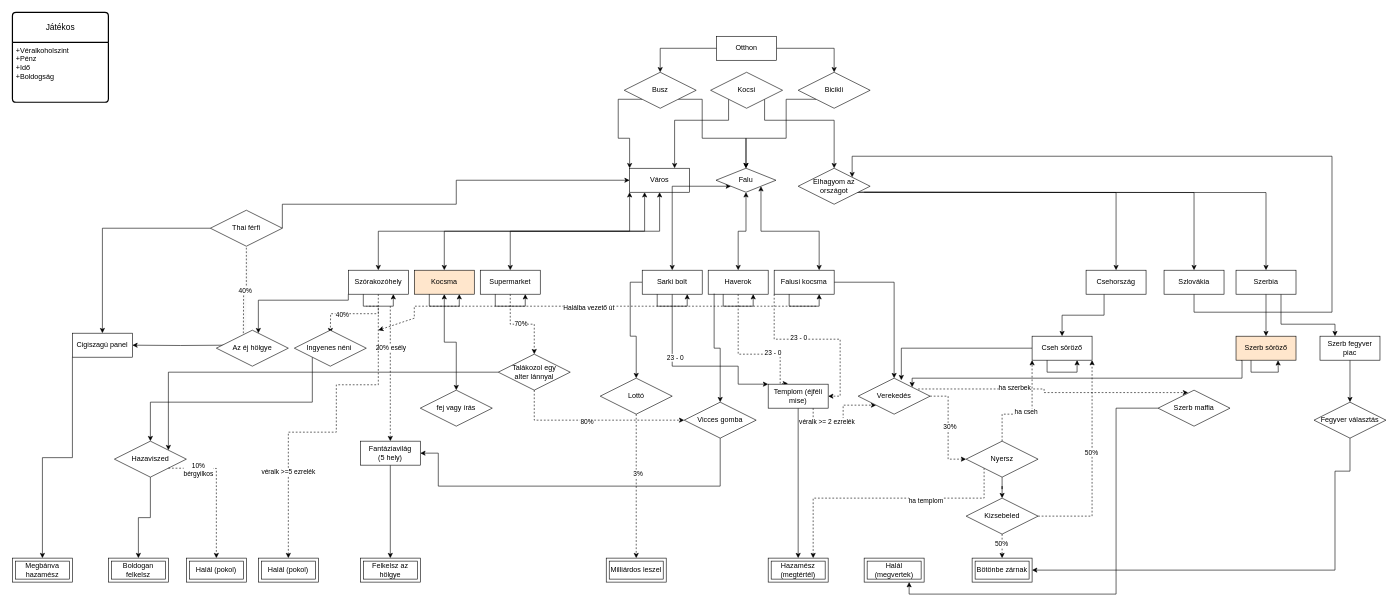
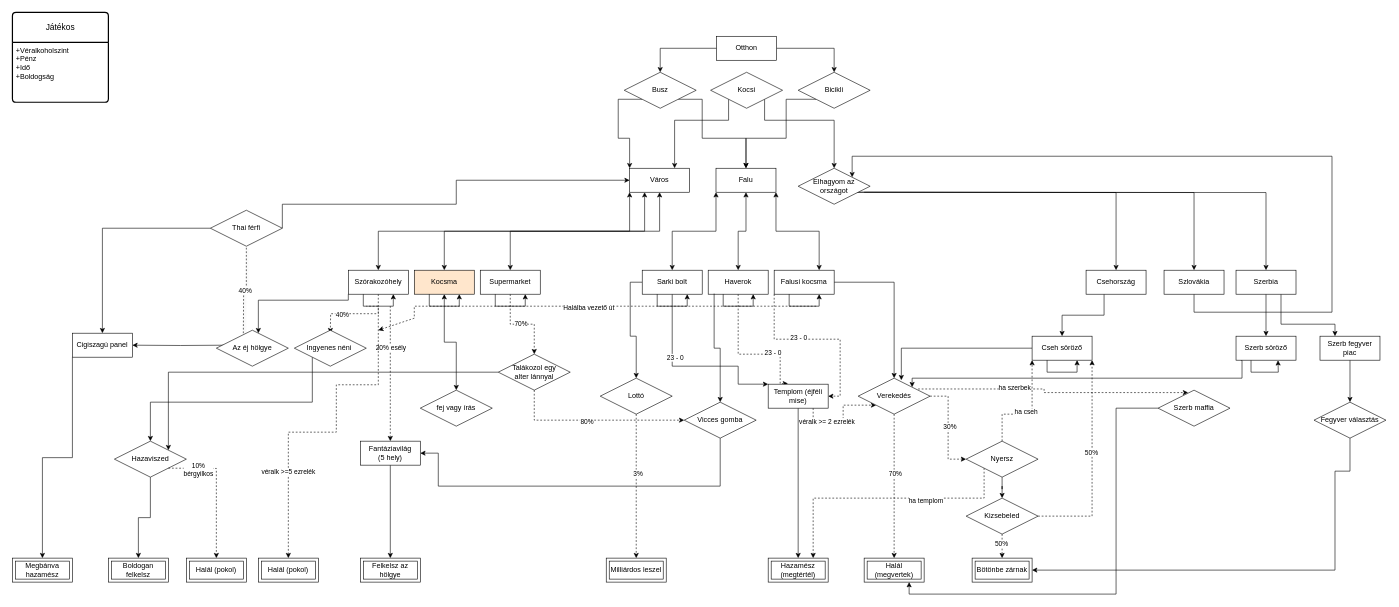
node "Falu": shape diamond -> rectangle
node "Szerb söröző": fillcolor #ffe6cc -> #ffffff
edge "Verekedés" -> "Halál (megvertek)": added, label "70%"
